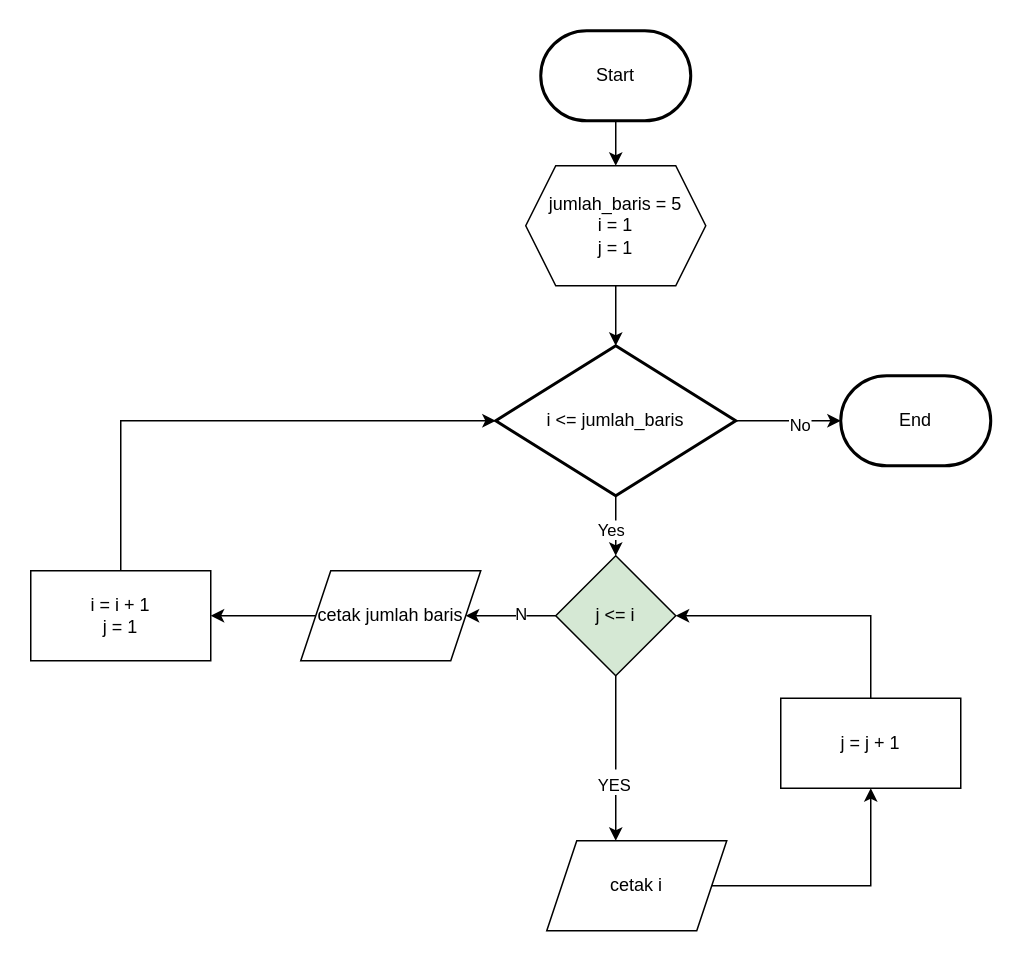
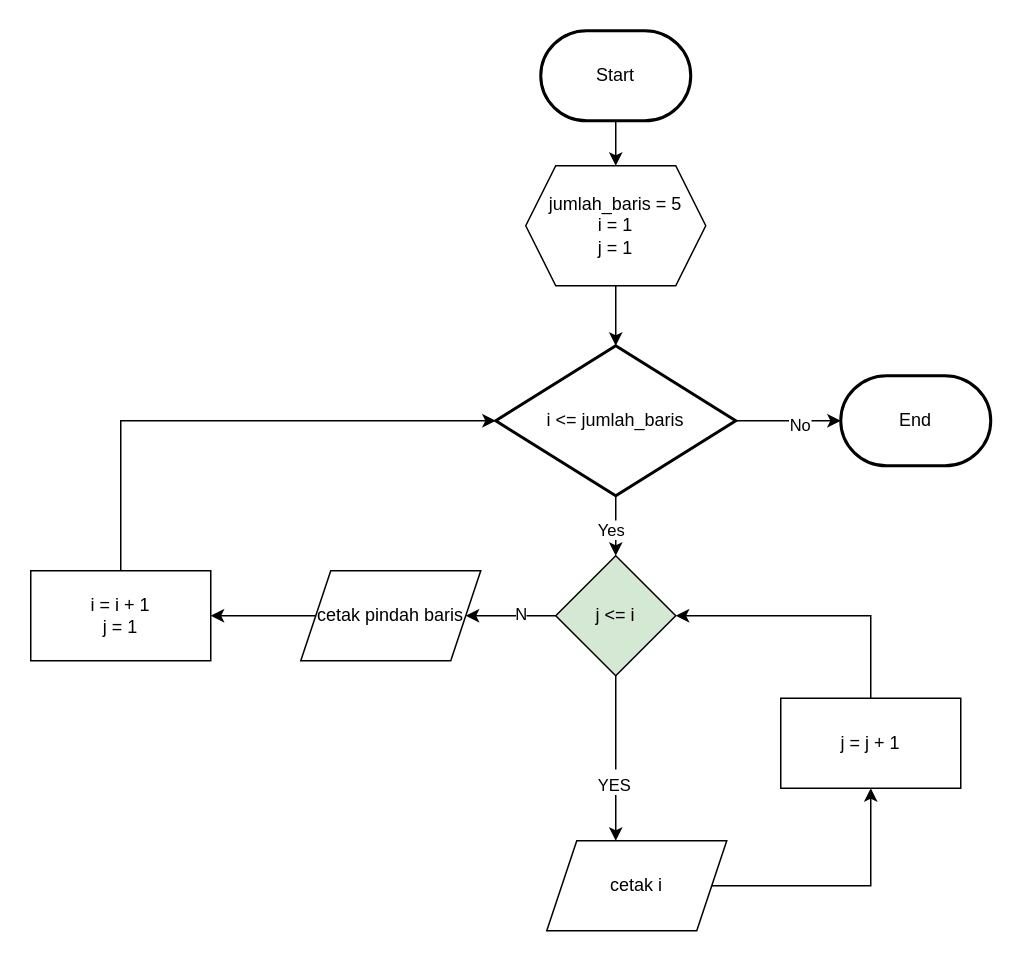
node "cetak jumlah baris": label "cetak jumlah baris" -> "cetak pindah baris"
